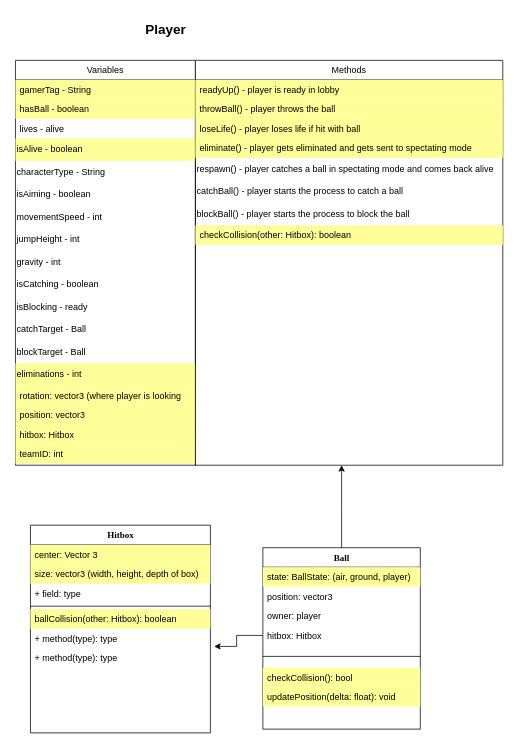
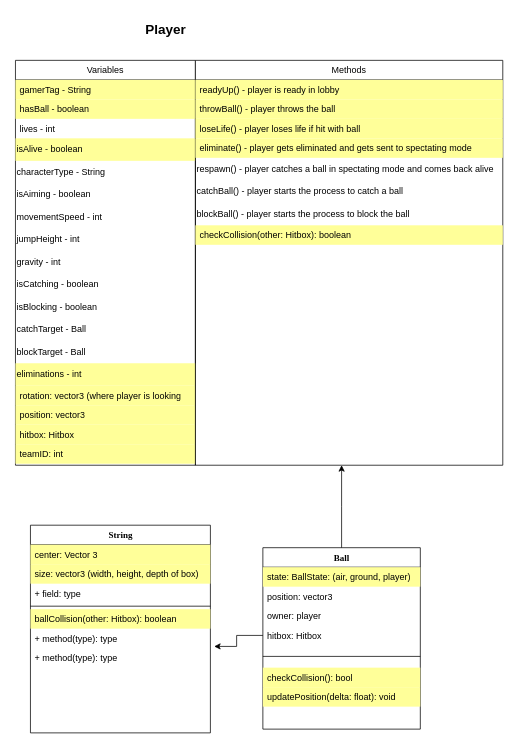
node "lives - alive": label "lives - alive" -> "lives - int"
node "isBlocking - ready": label "isBlocking - ready" -> "isBlocking - boolean"
node "Hitbox": label "Hitbox" -> "String"
